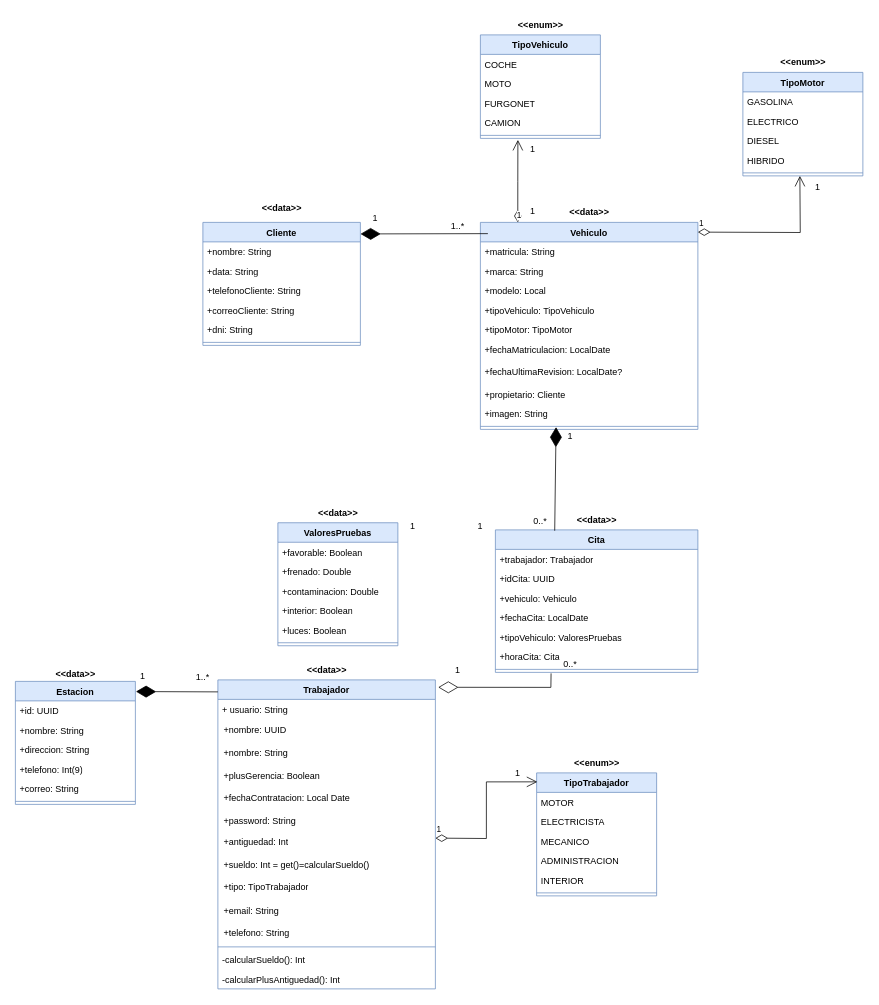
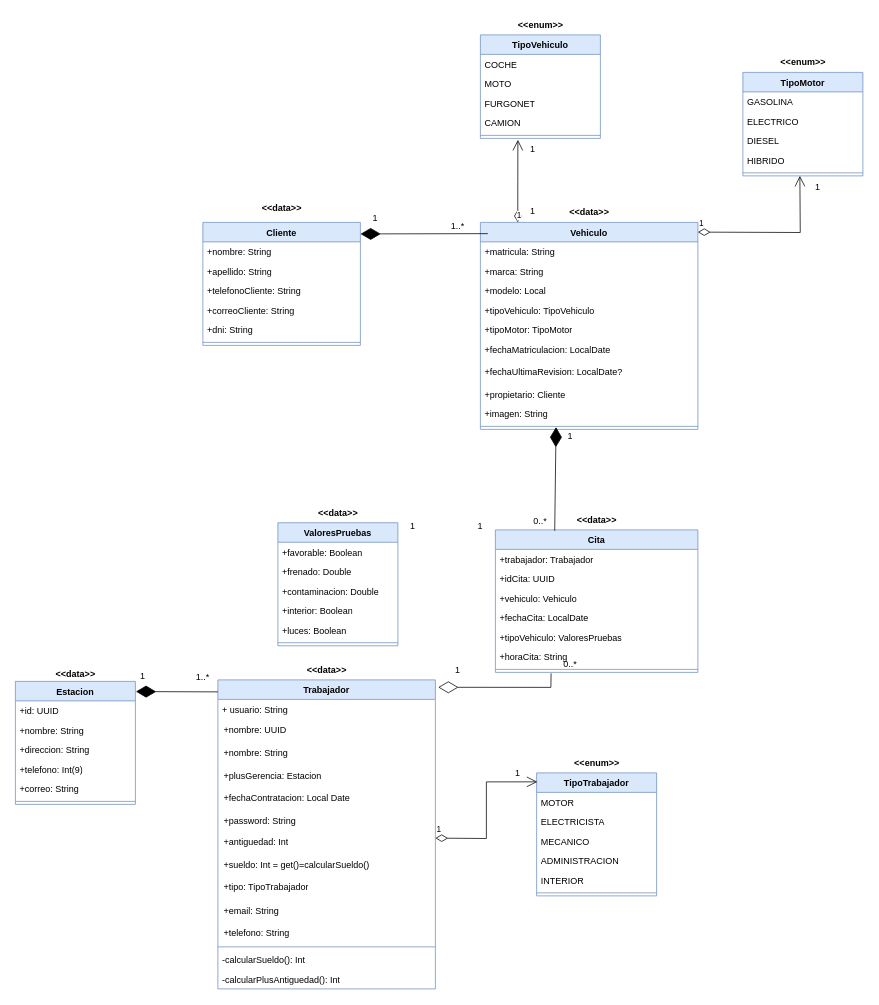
node "+data: String": label "+data: String" -> "+apellido: String"
node "+horaCita: Cita": label "+horaCita: Cita" -> "+horaCita: String"
node "+plusGerencia: Boolean": label "+plusGerencia: Boolean" -> "+plusGerencia: Estacion"
